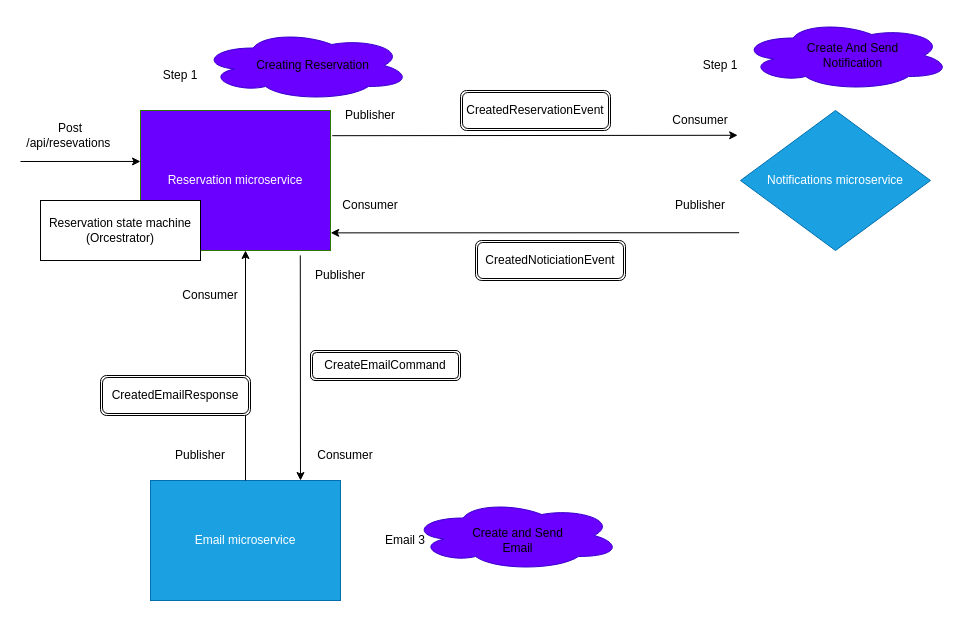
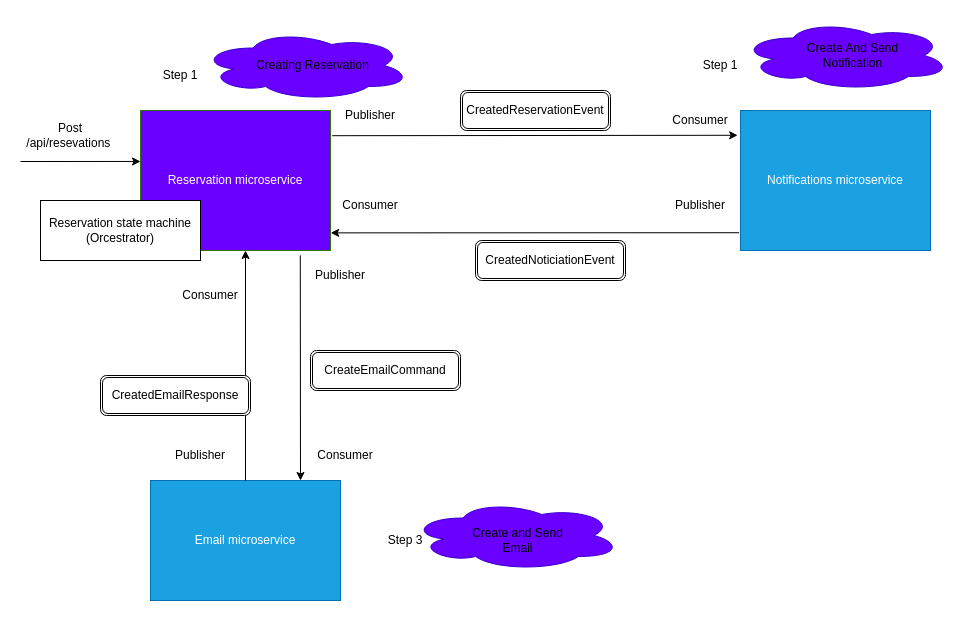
node "Notifications microservice": shape diamond -> rectangle
node "CreateEmailCommand": size 150x30 -> 150x40
node "Email 3": label "Email 3" -> "Step 3"
